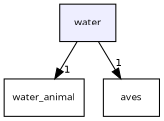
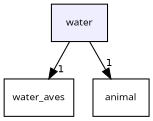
node "water_animal": label "water_animal" -> "water_aves"
node "aves": label "aves" -> "animal"
